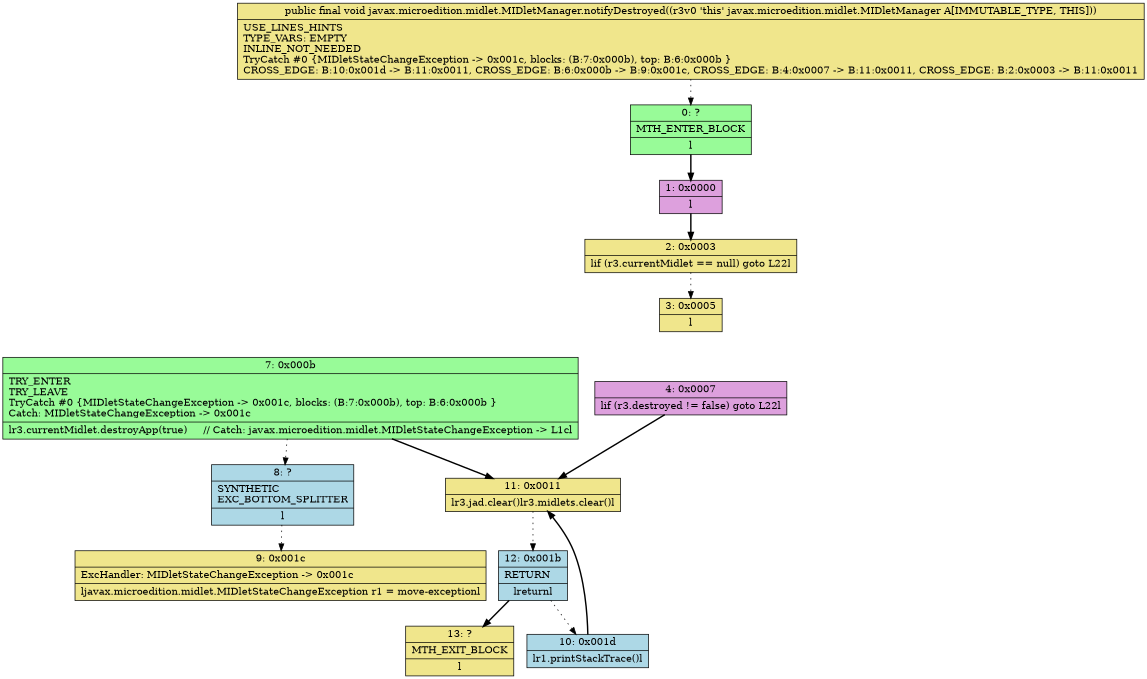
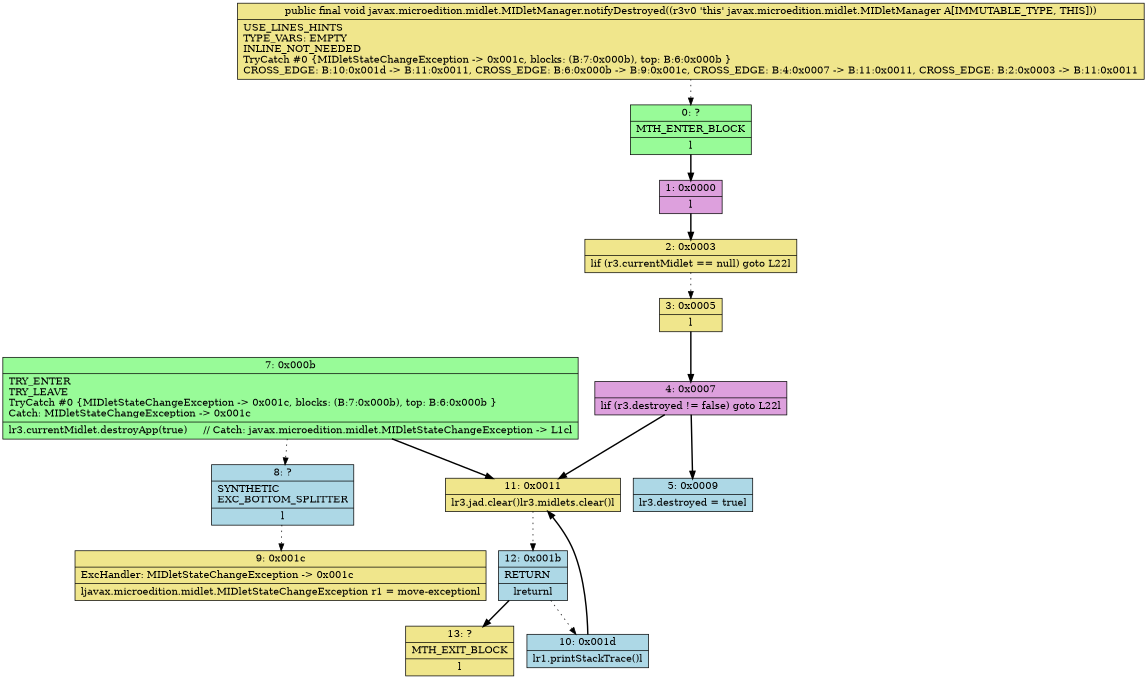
edge "3: 0x0005" -> "4: 0x0007": added
node "5: 0x0009": added
